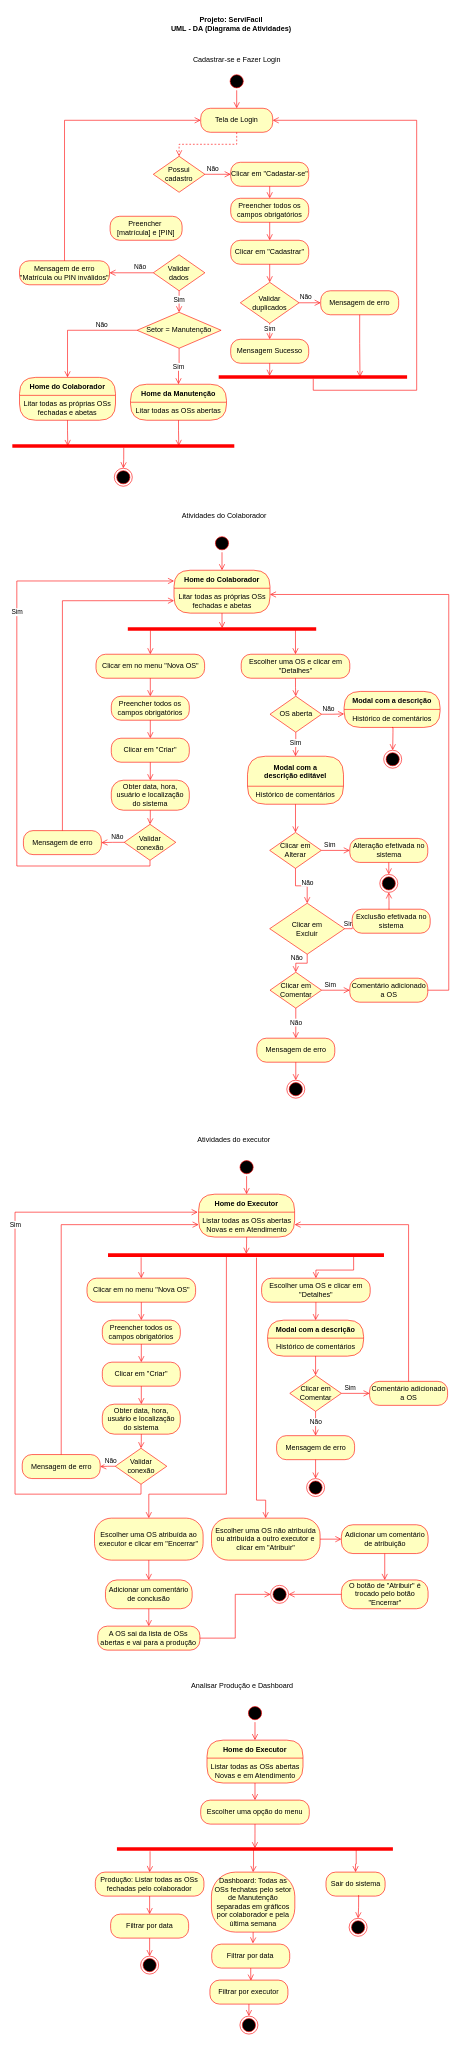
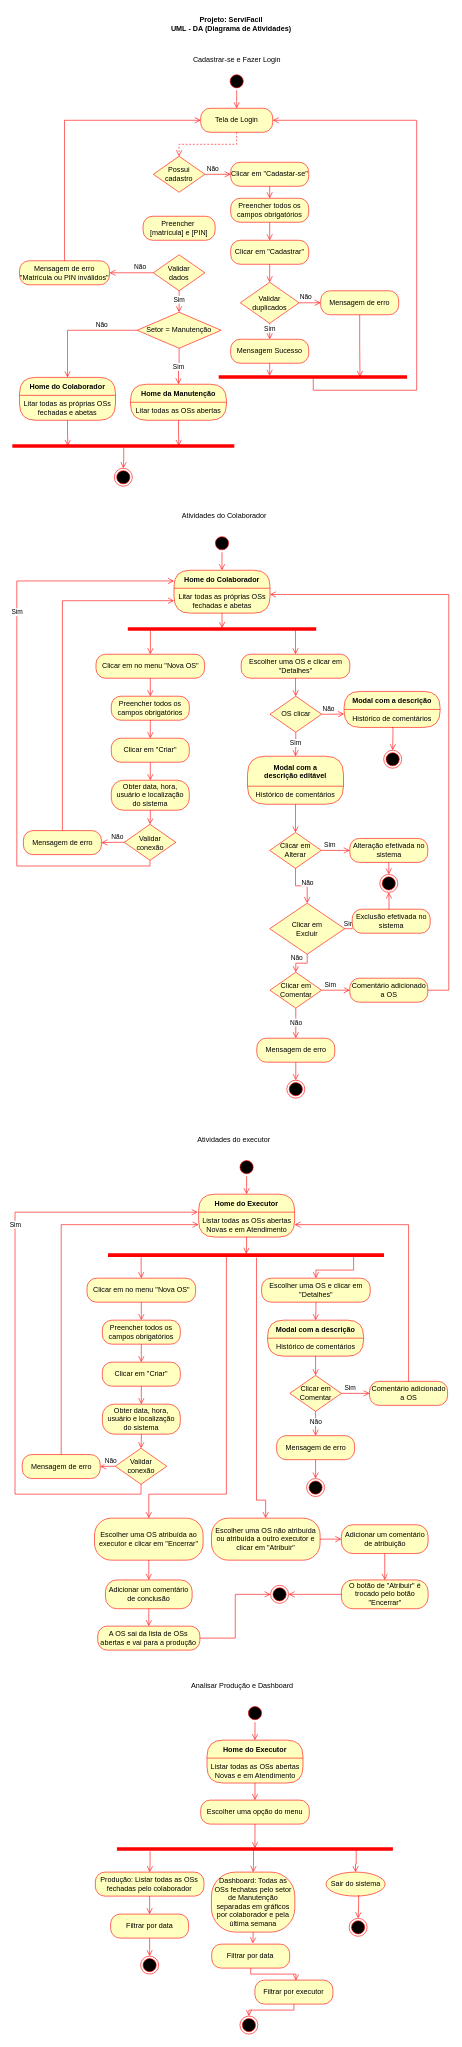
node "Preencher [matrícula] e [PIN]": moved (146, 228) -> (179, 228)
node "OS aberta": label "OS aberta" -> "OS clicar"
node "Sair do sistema": shape rounded rectangle -> ellipse
node "Filtrar por executor": moved (249, 1992) -> (294, 1992)
